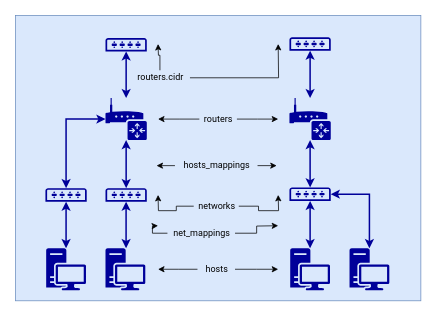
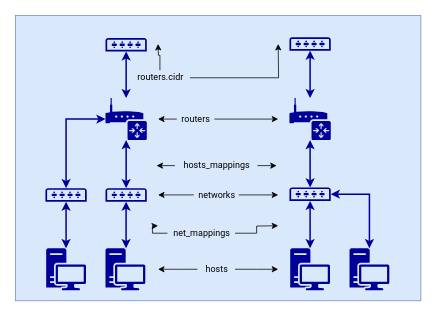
node "routers": moved (218, 119) -> (195, 119)
node "networks": moved (216, 206) -> (216, 195)
